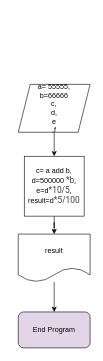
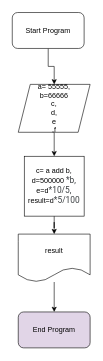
node "Start Program": added
edge "Start Program" -> "a= 55555, b=66666 c, d, e ,f": added
